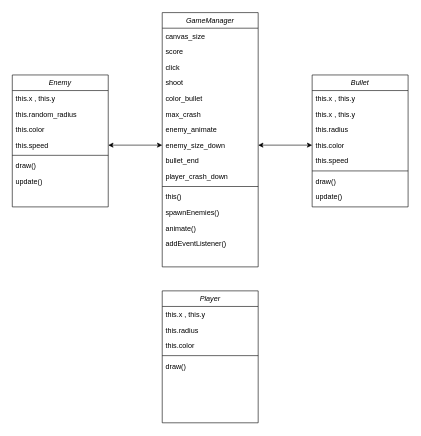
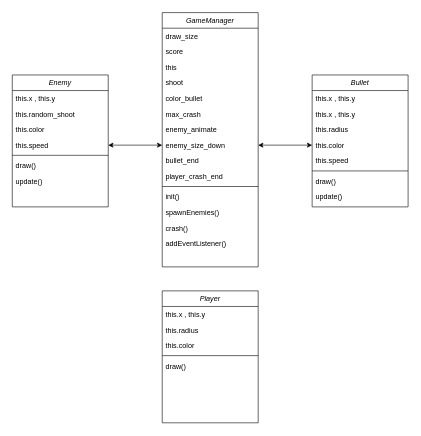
node "canvas_size": label "canvas_size" -> "draw_size"
node "click": label "click" -> "this"
node "this.random_radius": label "this.random_radius" -> "this.random_shoot"
node "player_crash_down": label "player_crash_down" -> "player_crash_end"
node "this()": label "this()" -> "init()"
node "animate()": label "animate()" -> "crash()"
